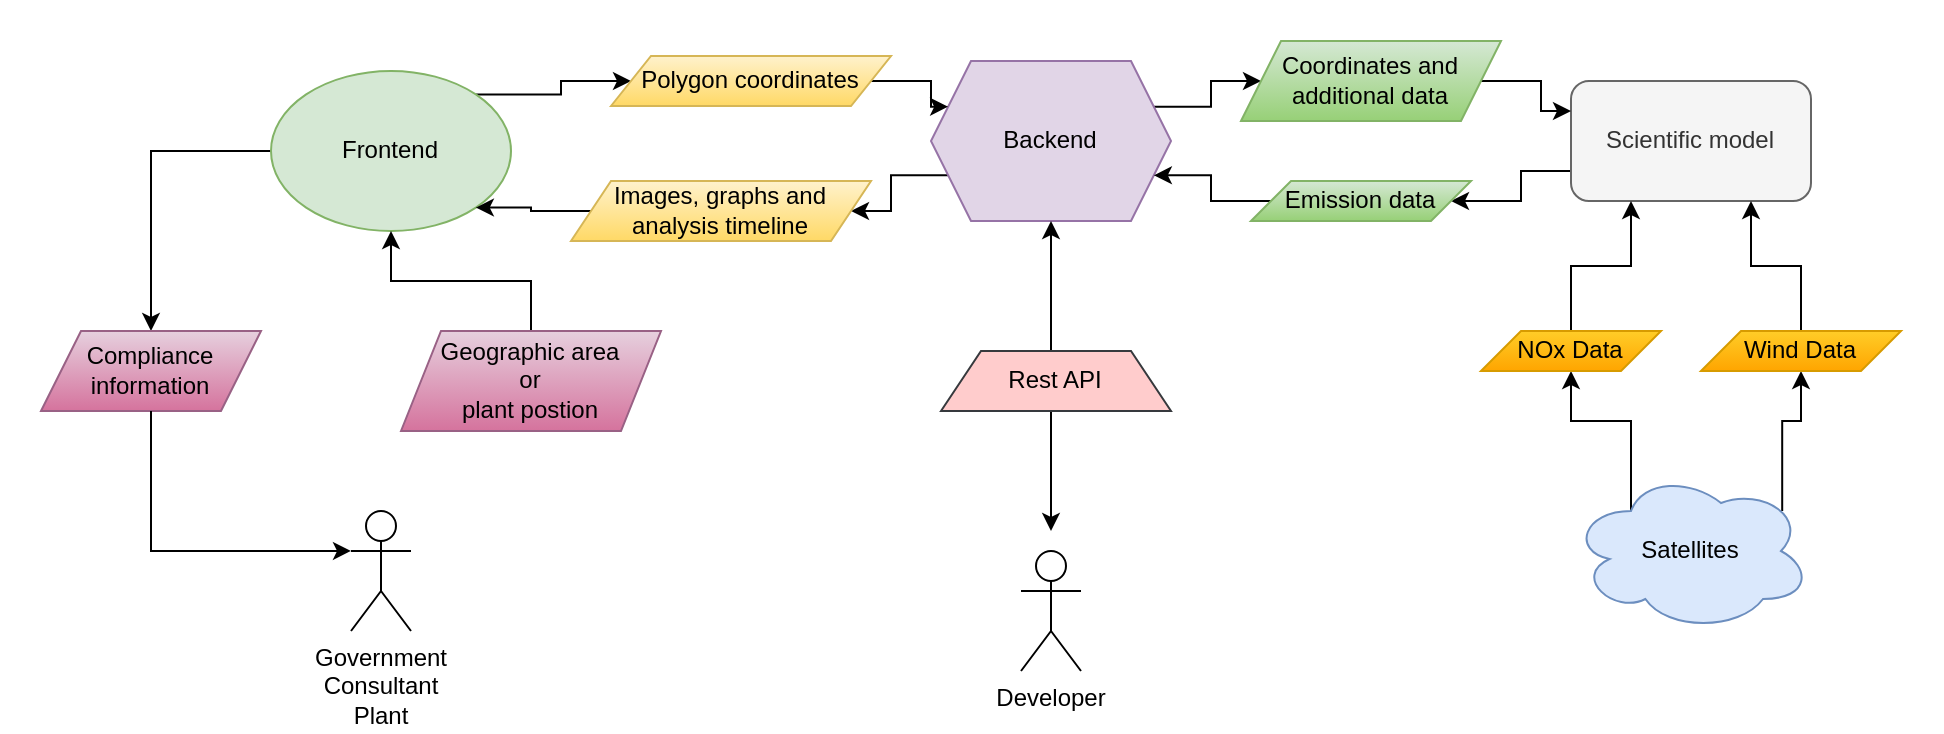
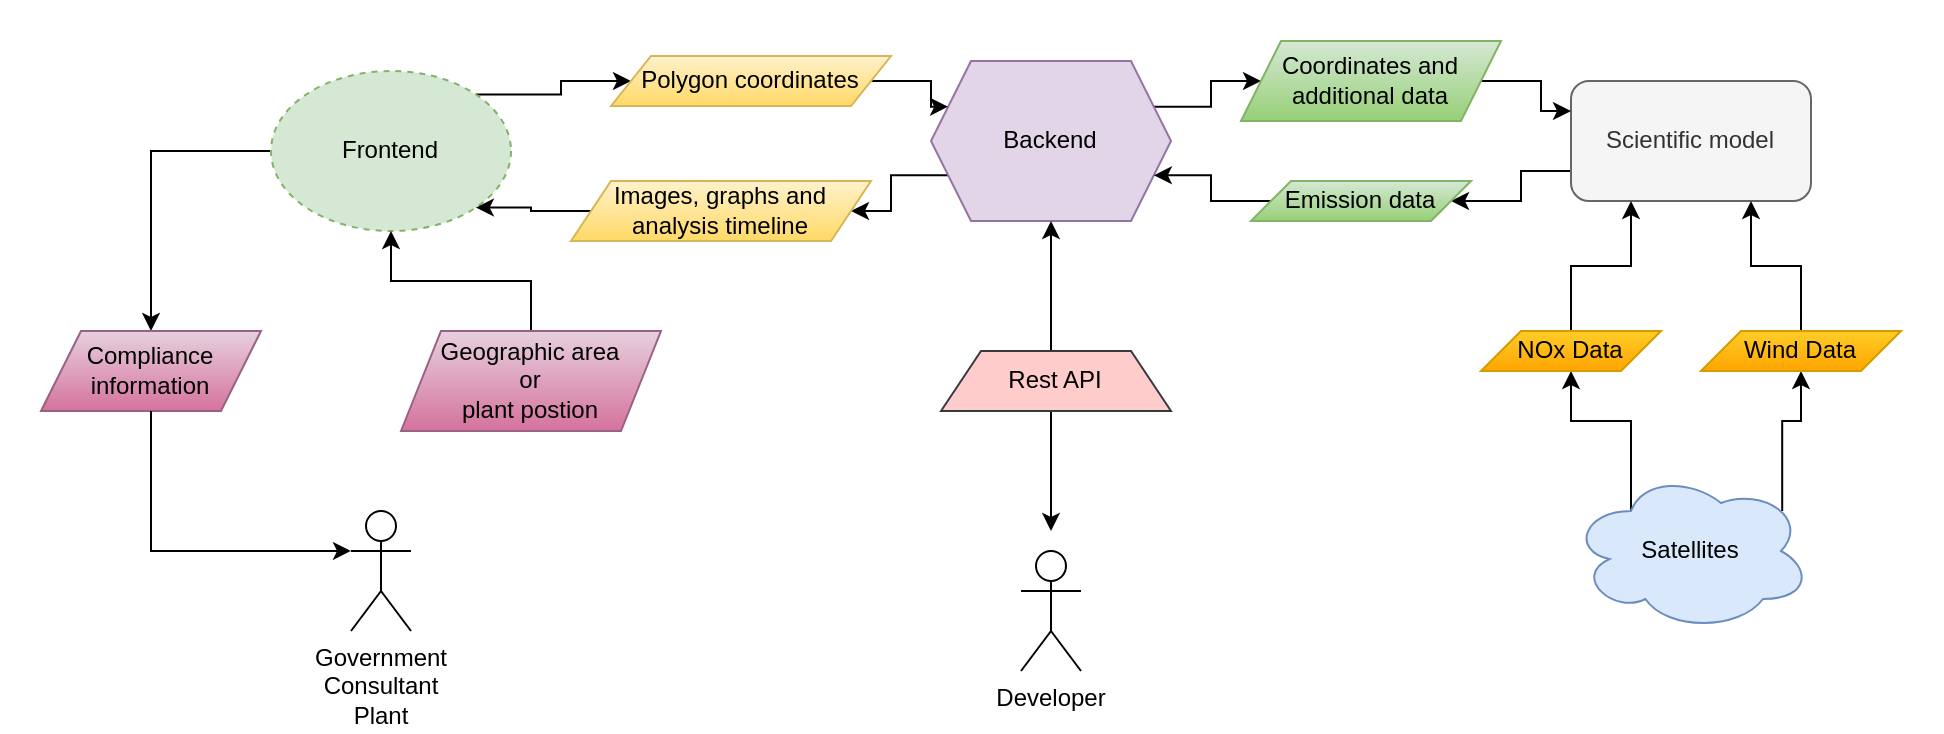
node "Frontend": style solid -> dashed
